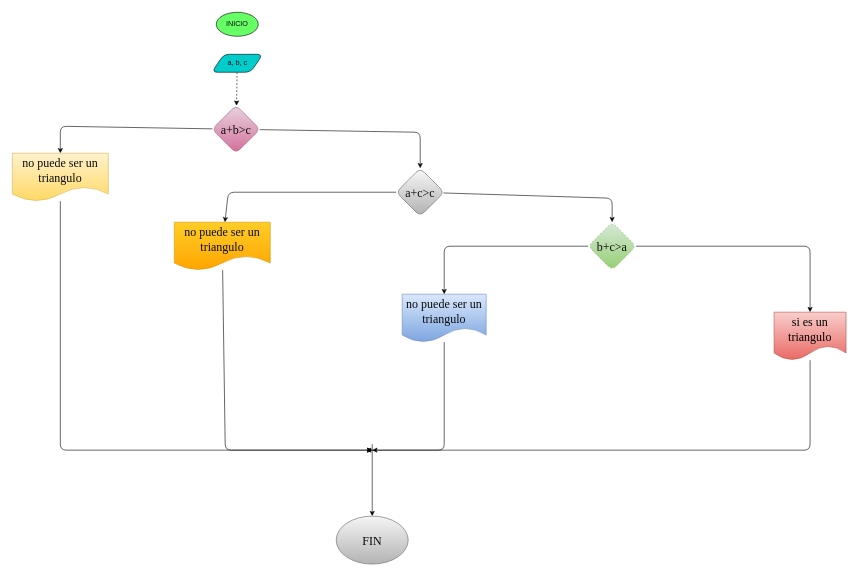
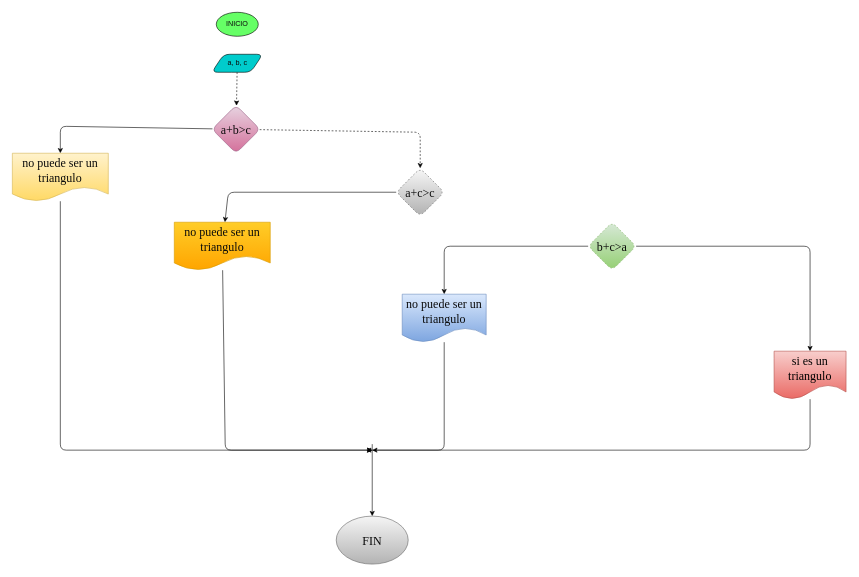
edge "a+b>c" -> "a+c>c": style solid -> dashed
node "a+c>c": style solid -> dashed
edge "a+c>c" -> "b+c>a": removed
node "si es un triangulo": moved (810, 336) -> (810, 375)
